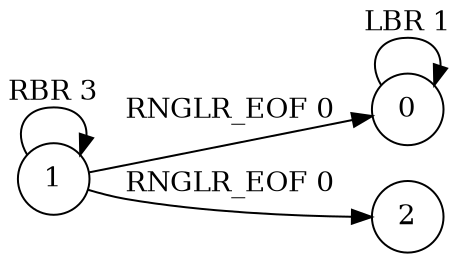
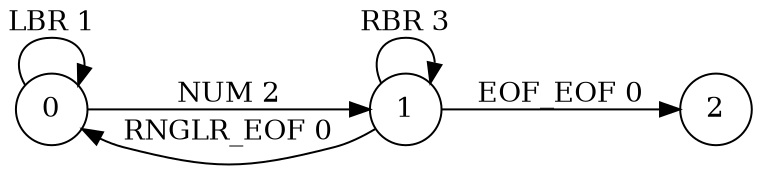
edge "0" -> "1": added, label "NUM 2"
edge "1" -> "2": label "RNGLR_EOF 0" -> "EOF_EOF 0"
